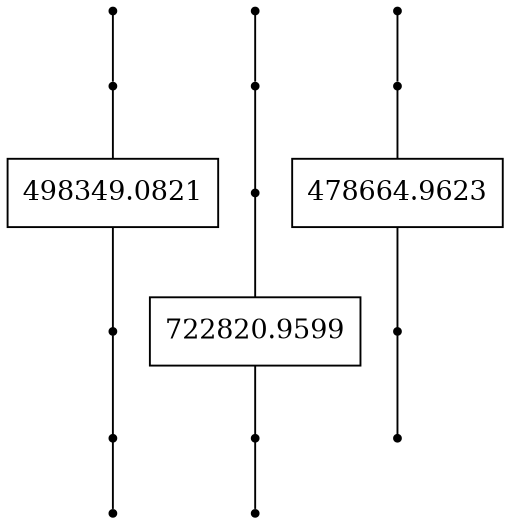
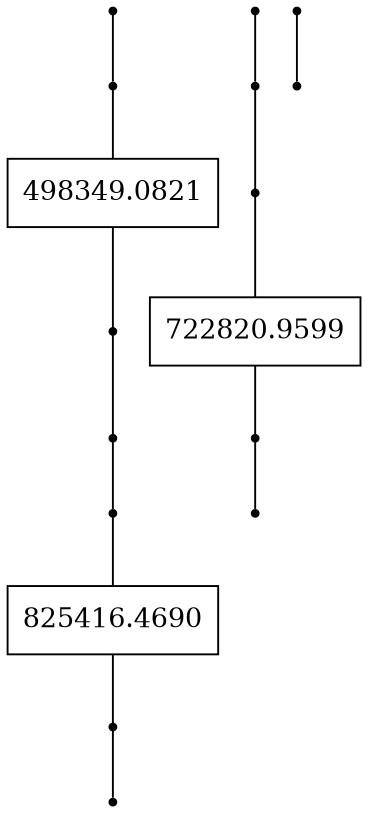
node "478664.9623": removed
node "825416.4690": added
